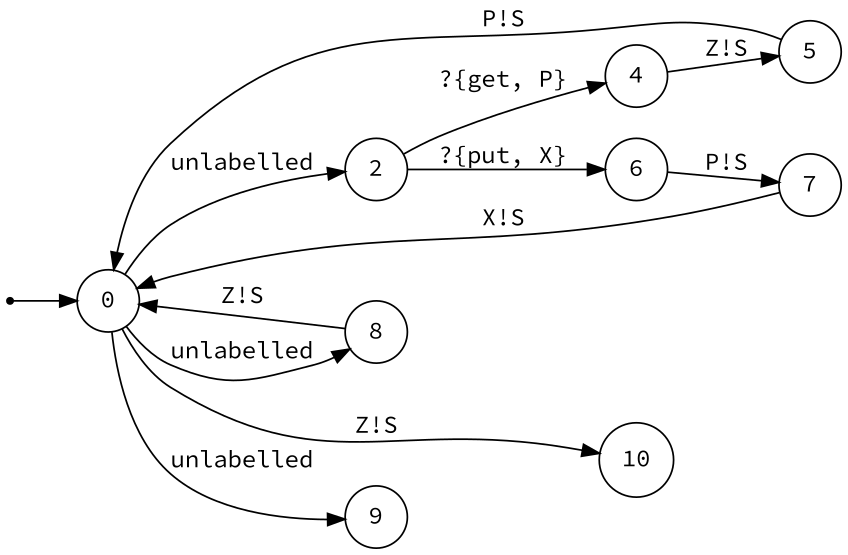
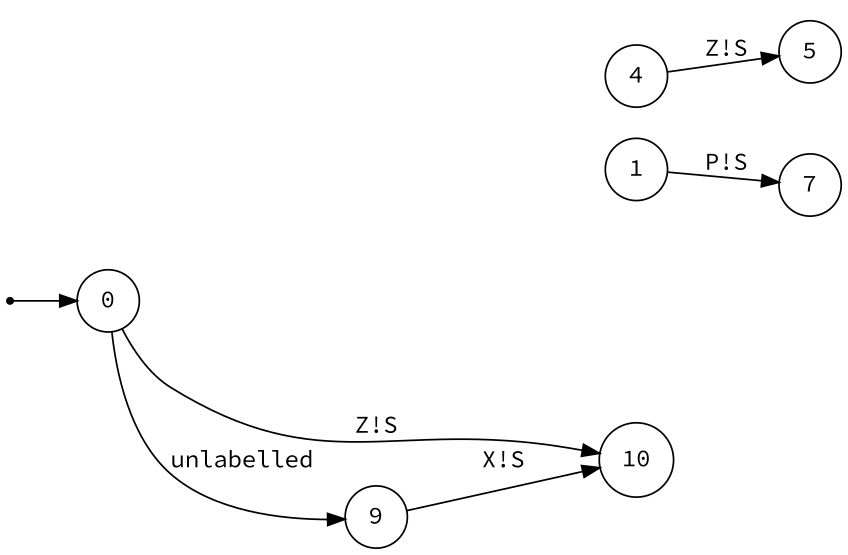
edge "5" -> "0": removed, label "P!S"
node "2": removed
node "6": label "6" -> "1"
edge "7" -> "0": removed, label "X!S"
node "8": removed
edge "9" -> "10": added, label "X!S"
